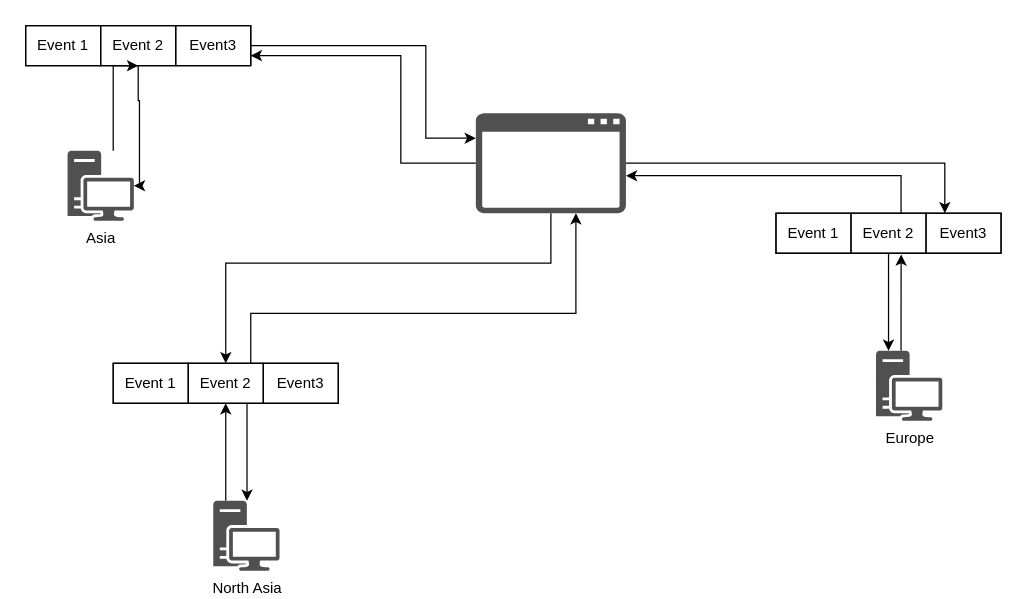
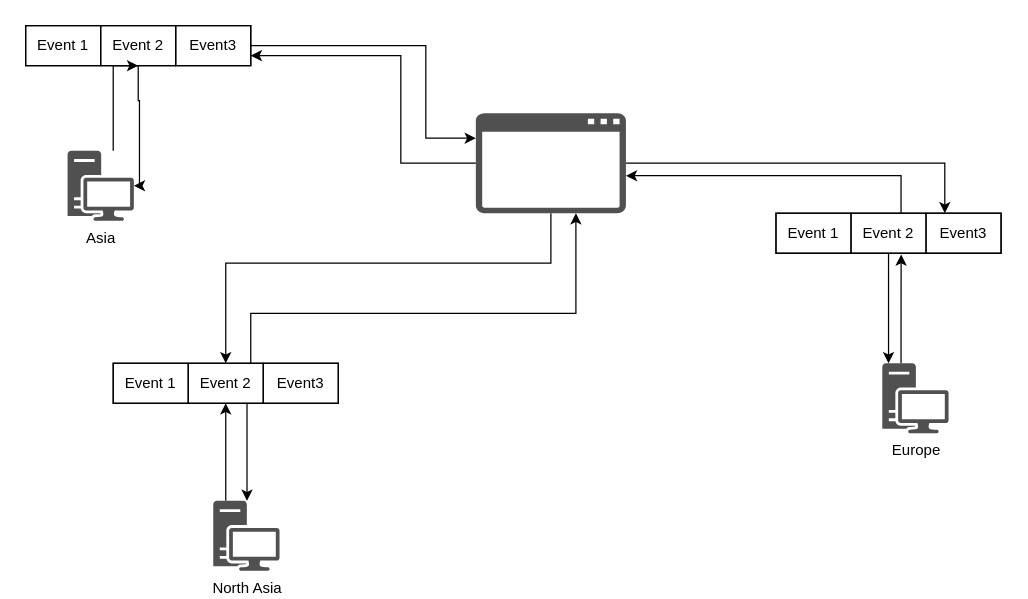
node "Europe": moved (909, 386) -> (915, 398)
